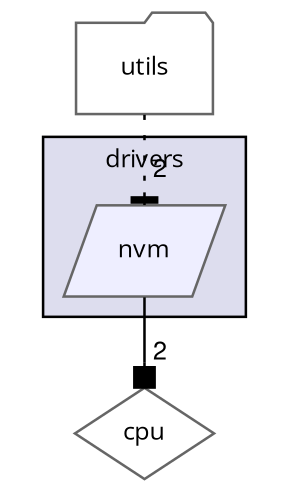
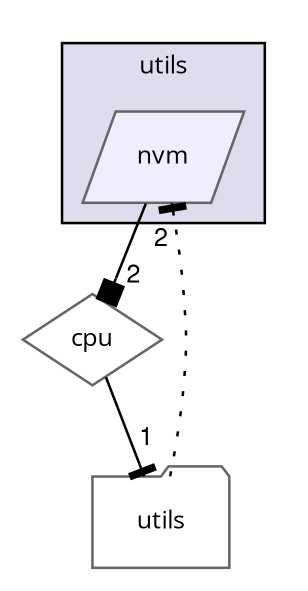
cluster "drivers": label "drivers" -> "utils"
edge "cpu" -> "utils": added
